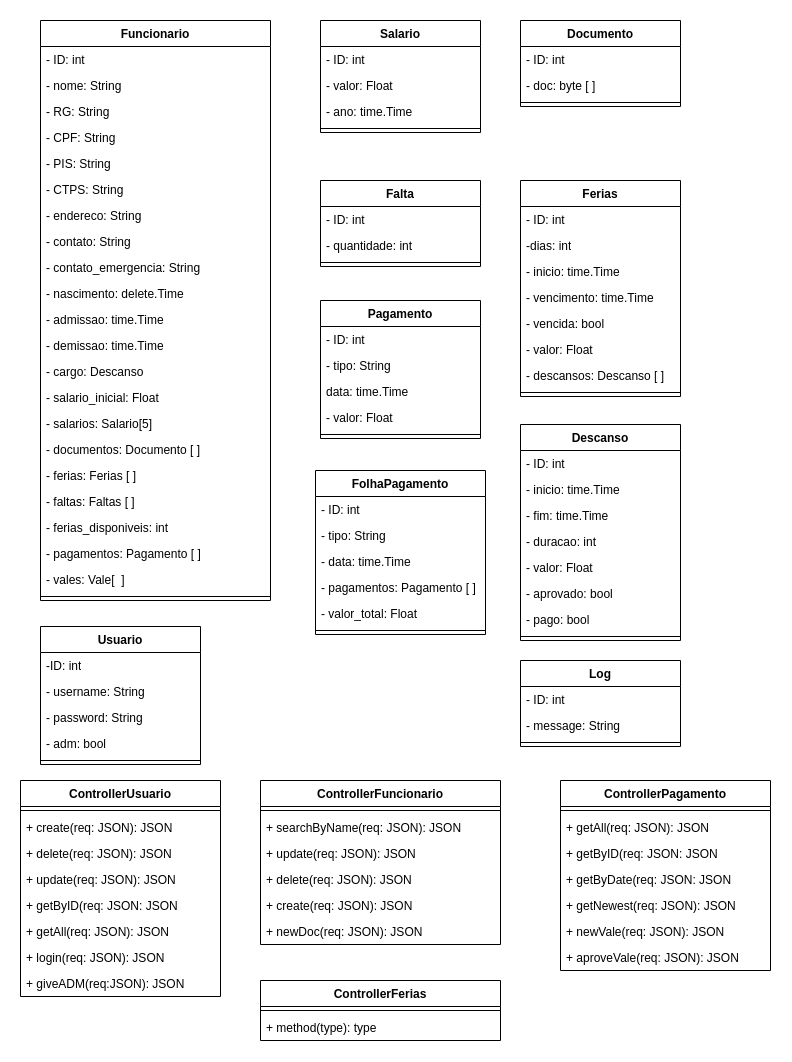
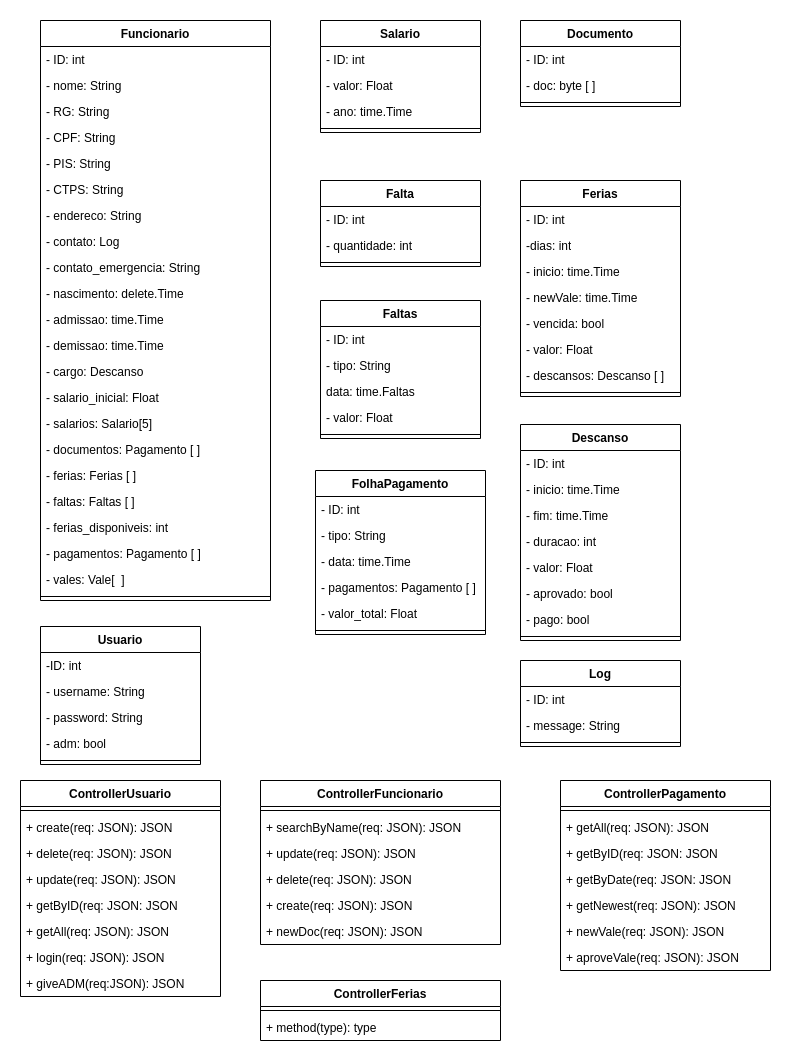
node "- contato: String": label "- contato: String" -> "- contato: Log"
node "- vencimento: time.Time": label "- vencimento: time.Time" -> "- newVale: time.Time"
node "Pagamento": label "Pagamento" -> "Faltas"
node "data: time.Time": label "data: time.Time" -> "data: time.Faltas"
node "- documentos: Documento [ ]": label "- documentos: Documento [ ]" -> "- documentos: Pagamento [ ]"
